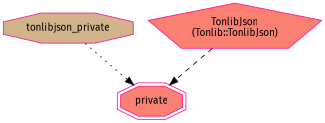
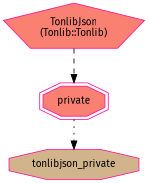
node "TonlibJson (Tonlib::TonlibJson)": label "TonlibJson (Tonlib::TonlibJson)" -> "TonlibJson (Tonlib::Tonlib)"
edge "tonlibjson_private" -> "private": reversed
